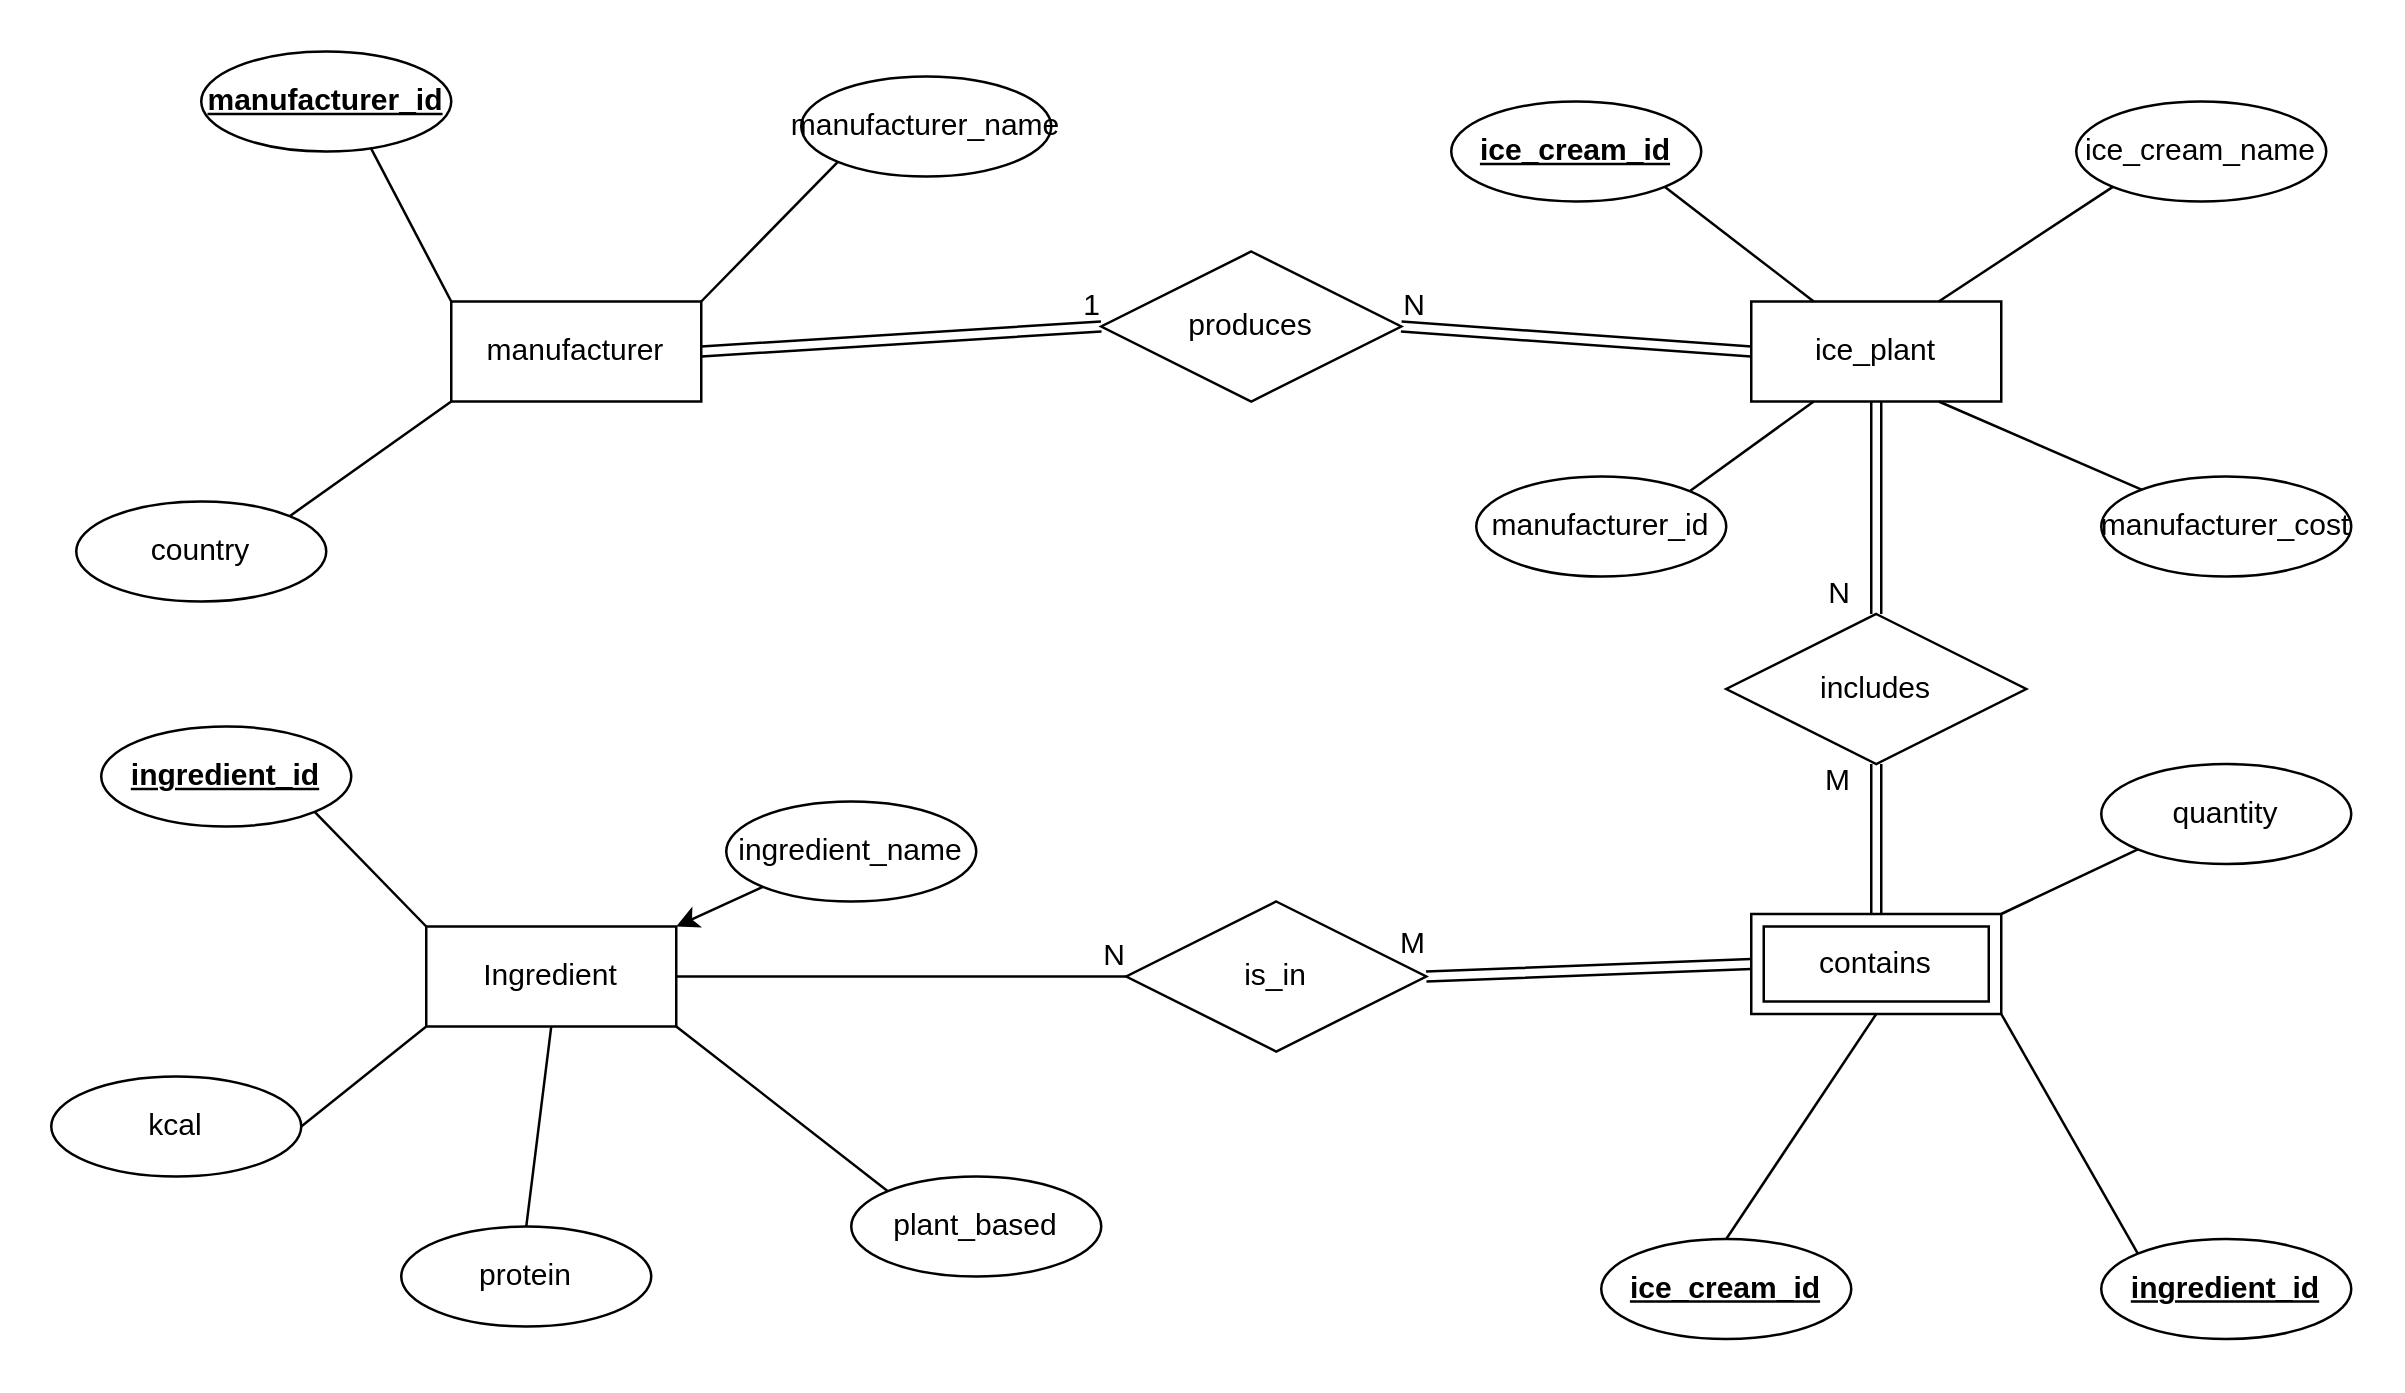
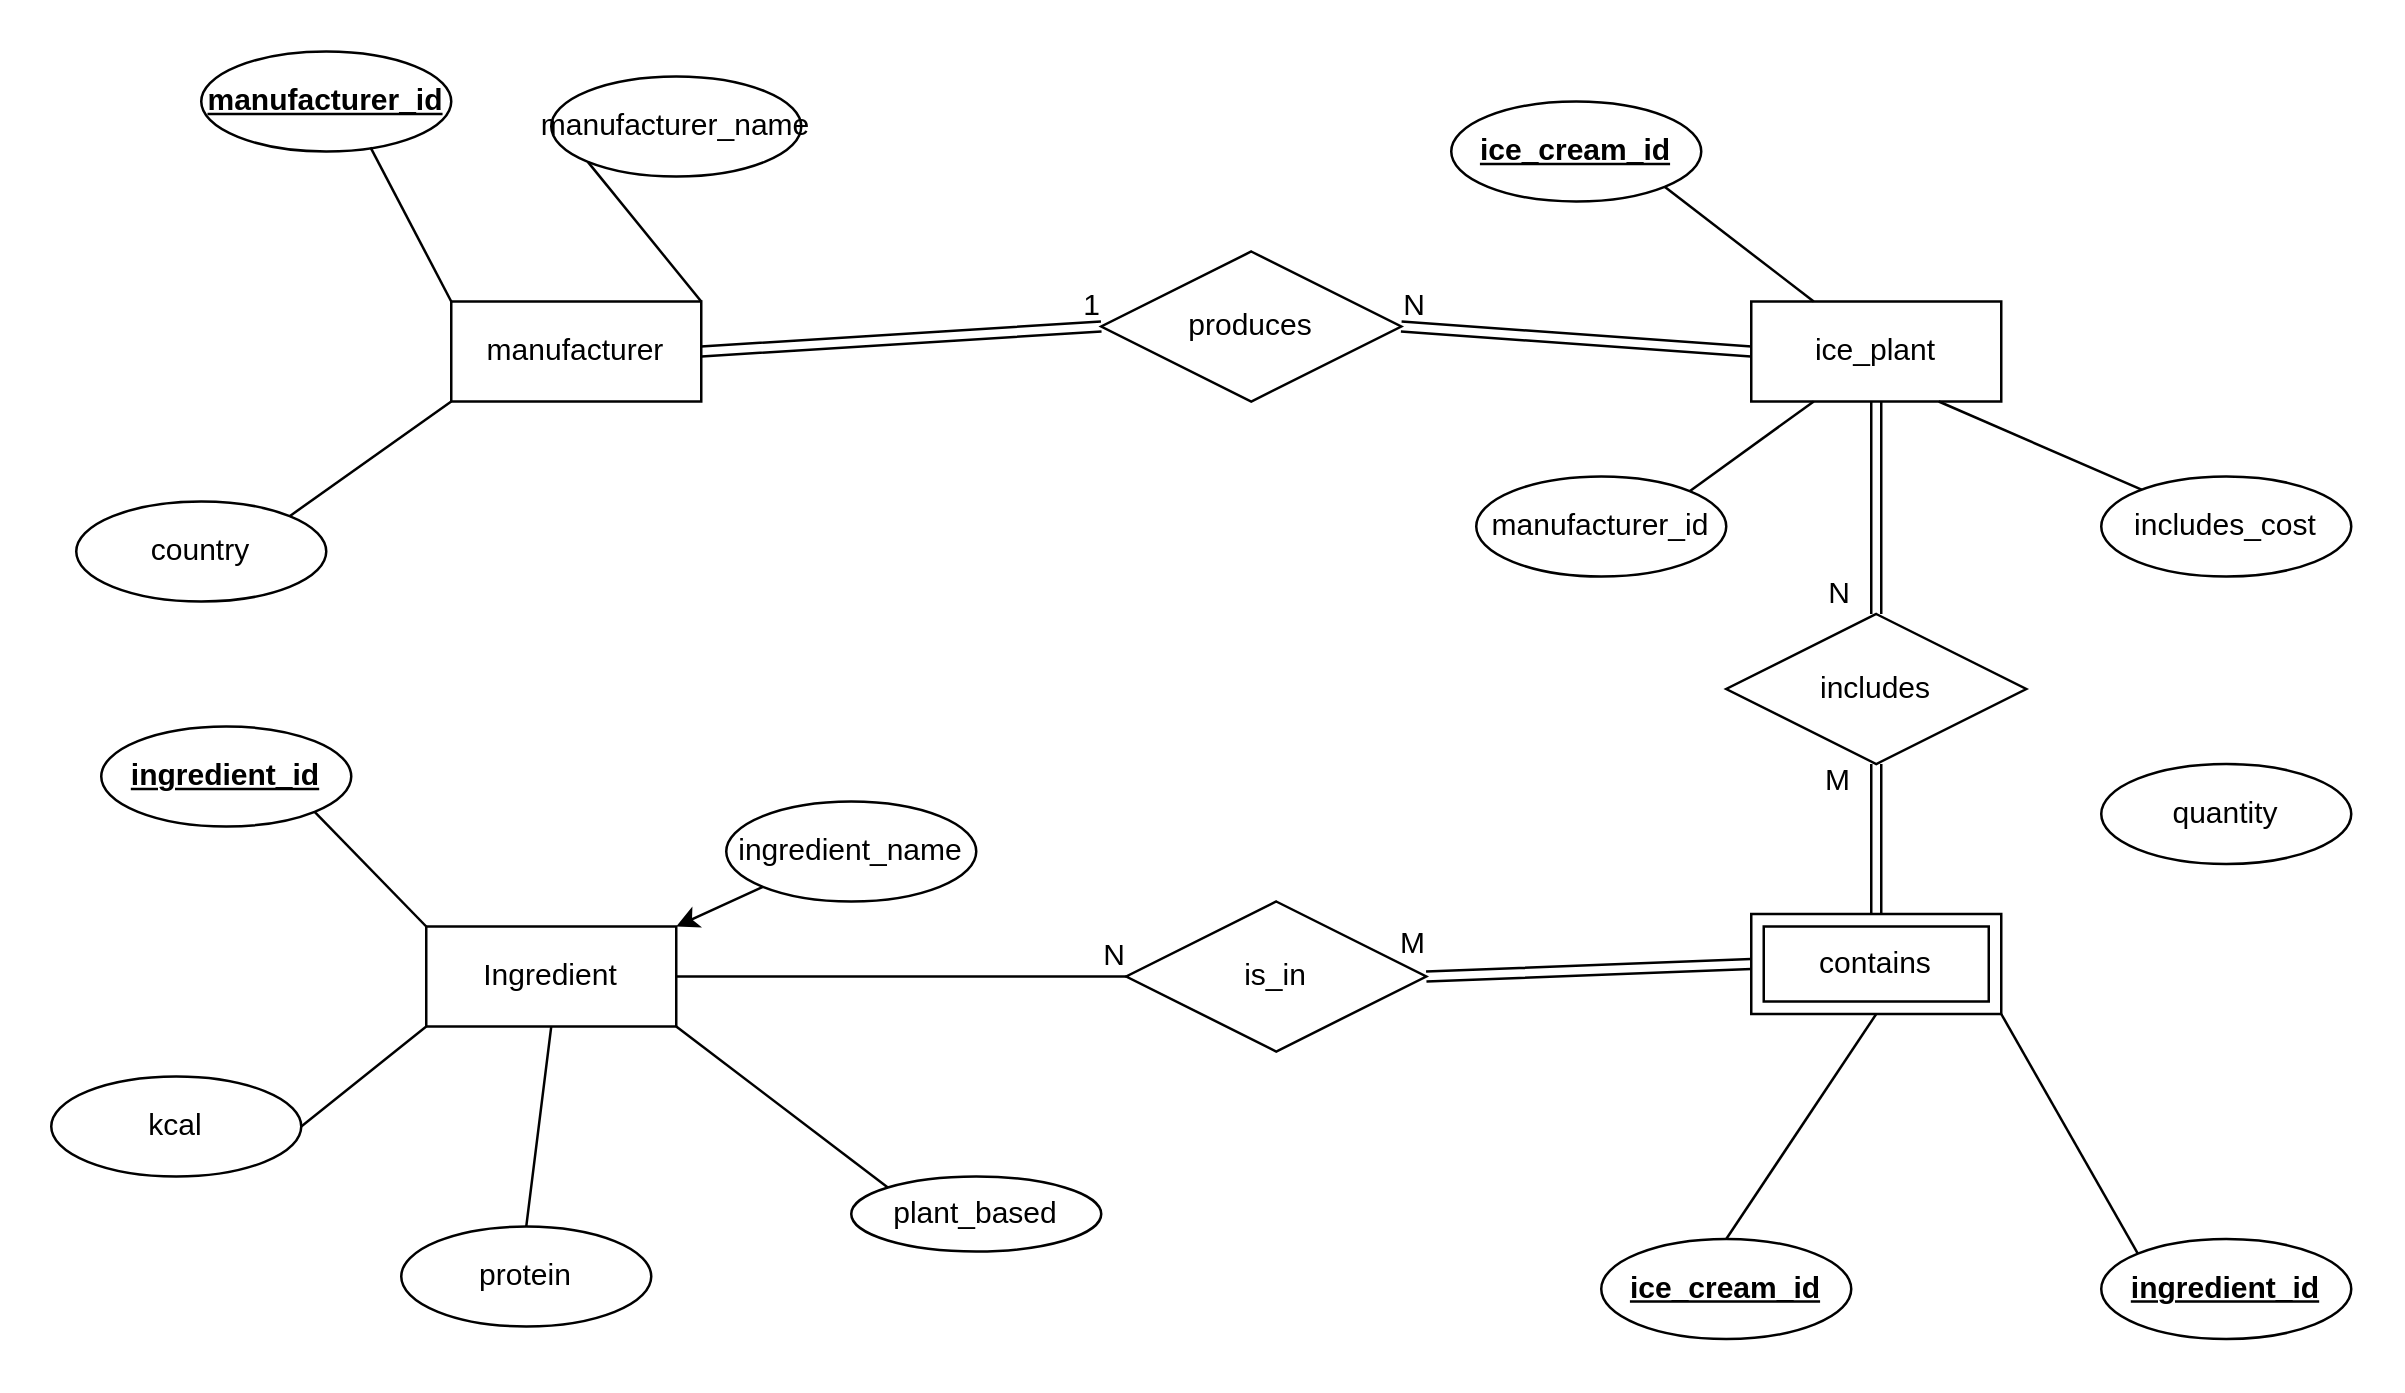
node "manufacturer_name": moved (926, 126) -> (676, 126)
node "ice_cream_name": removed
edge "ice_cream_name" -- "ice_plant": removed
node "manufacturer_cost": label "manufacturer_cost" -> "includes_cost"
edge "quantity" -- "contains": removed
node "plant_based": size 250x100 -> 250x75
